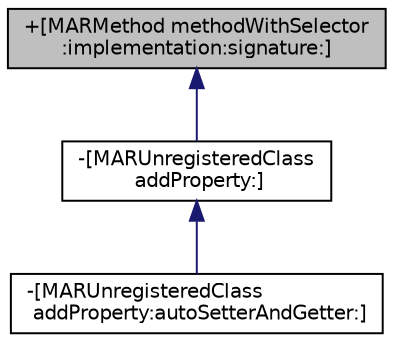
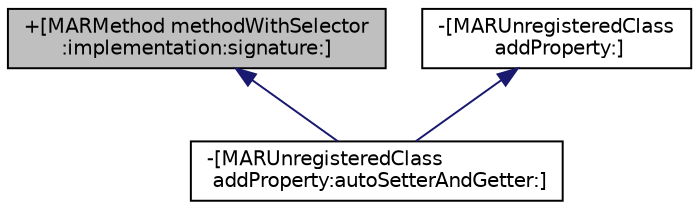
edge "-[MARUnregisteredClass addProperty:]" -> "+[MARMethod methodWithSelector :implementation:signature:]": now "-[MARUnregisteredClass addProperty:autoSetterAndGetter:]" -> "+[MARMethod methodWithSelector :implementation:signature:]"
